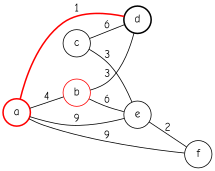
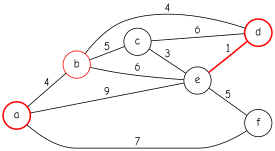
node "d": color black -> red
edge "d" -- "a": now "d" -- "e"
edge "c" -- "b": added, label "5"
edge "d" -- "b": label "3" -> "4"
edge "e" -- "f": label "2" -> "5"
edge "a" -- "f": label "9" -> "7"
